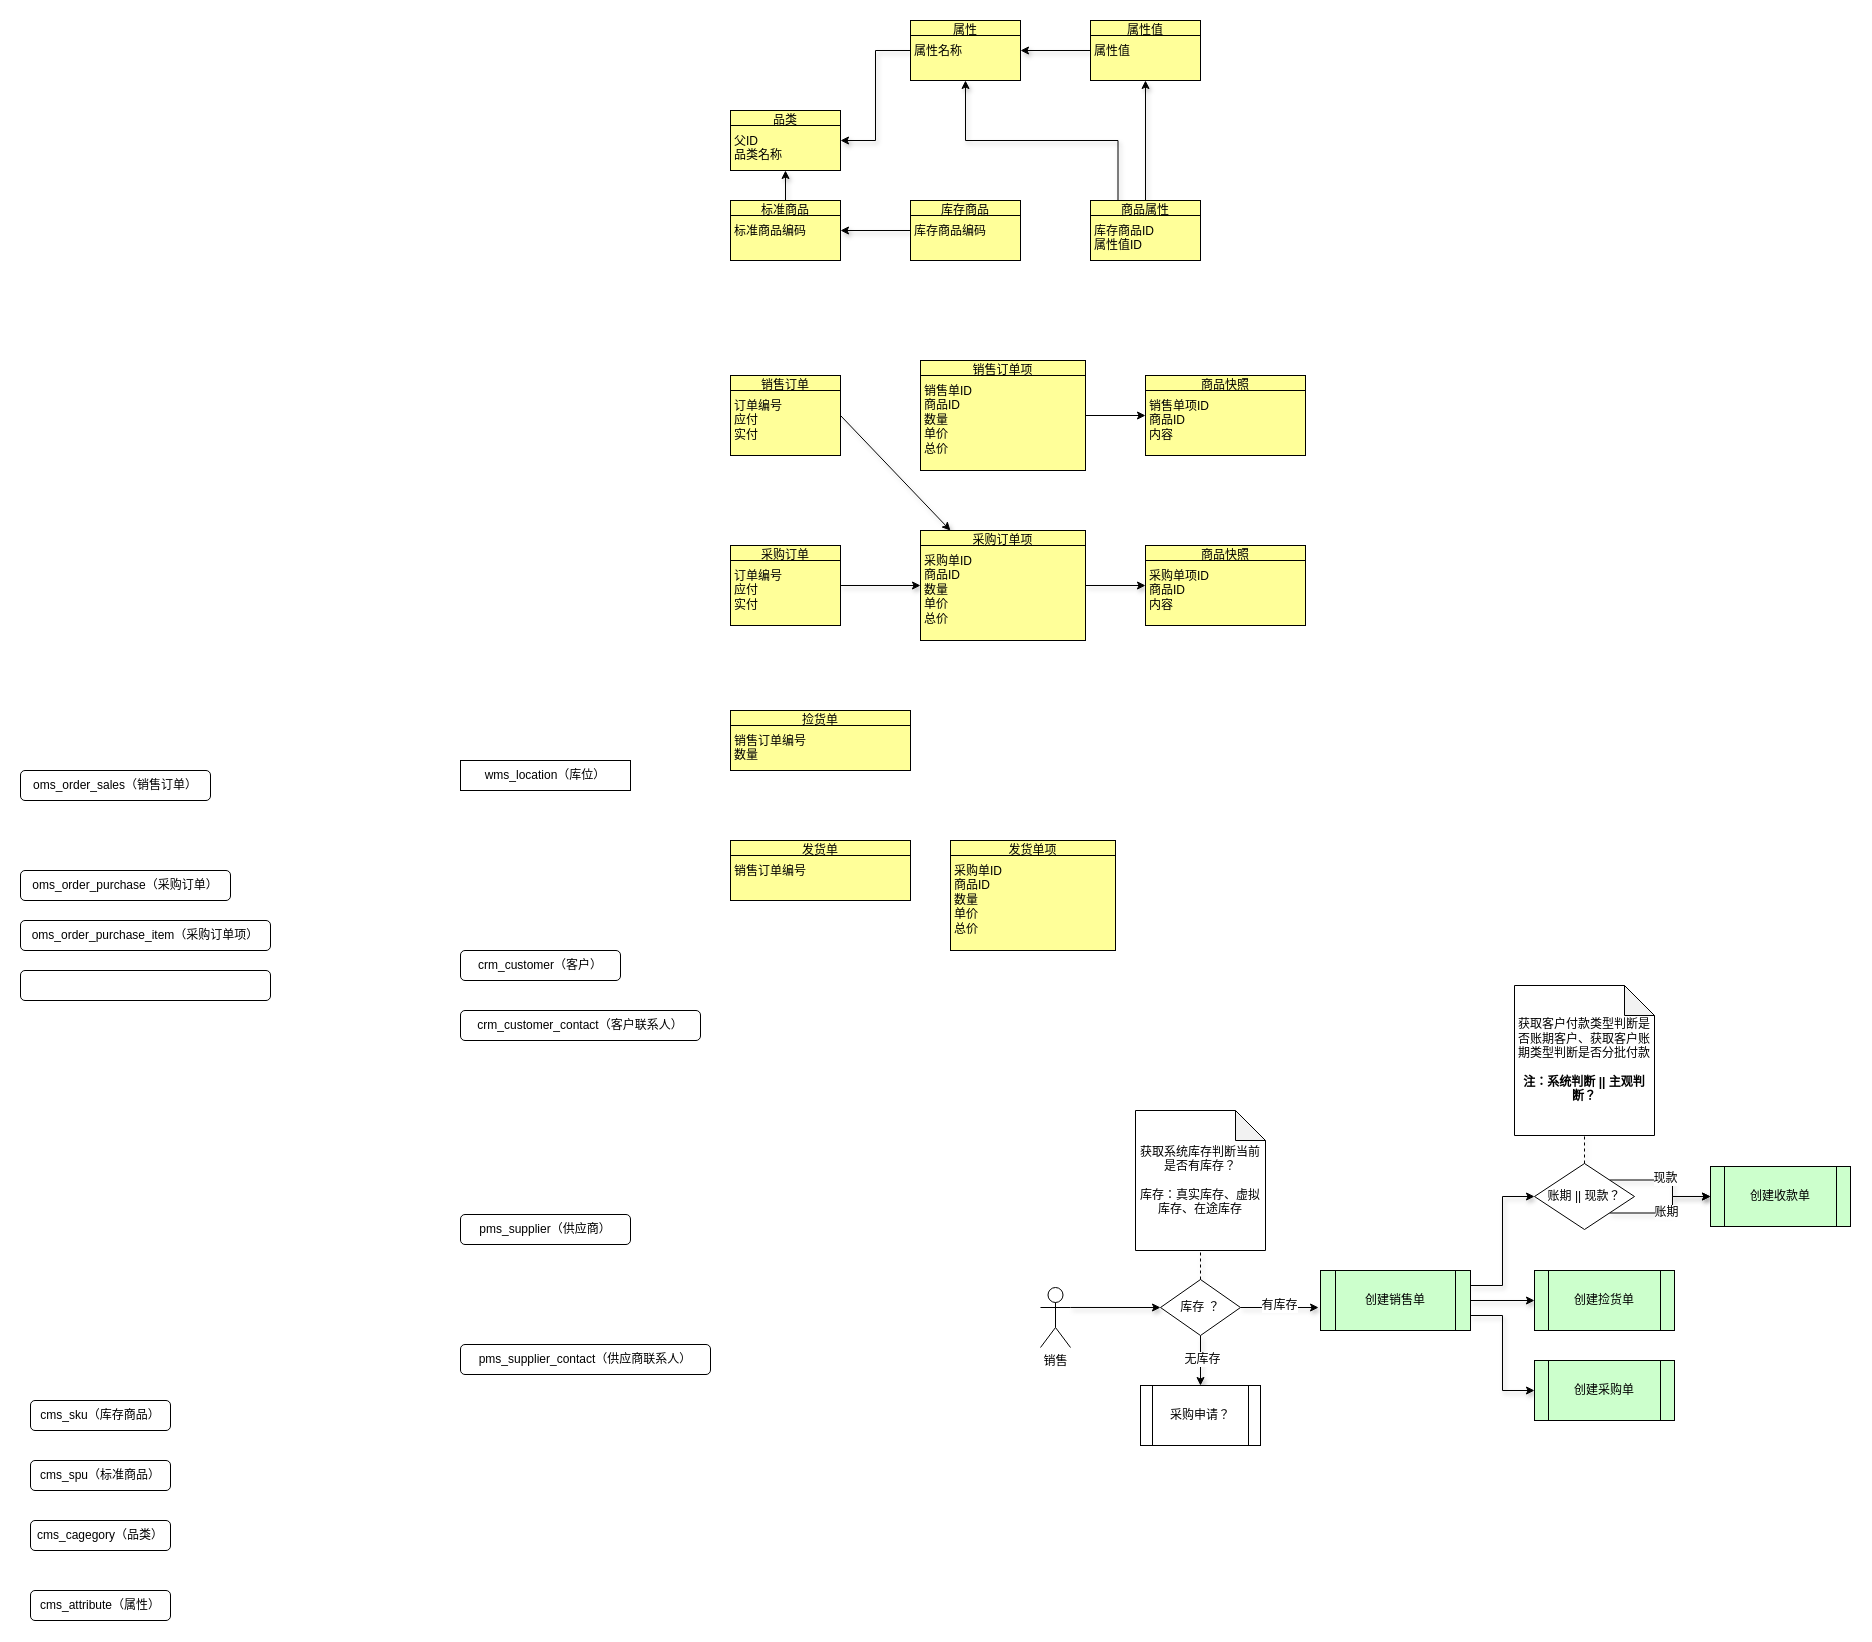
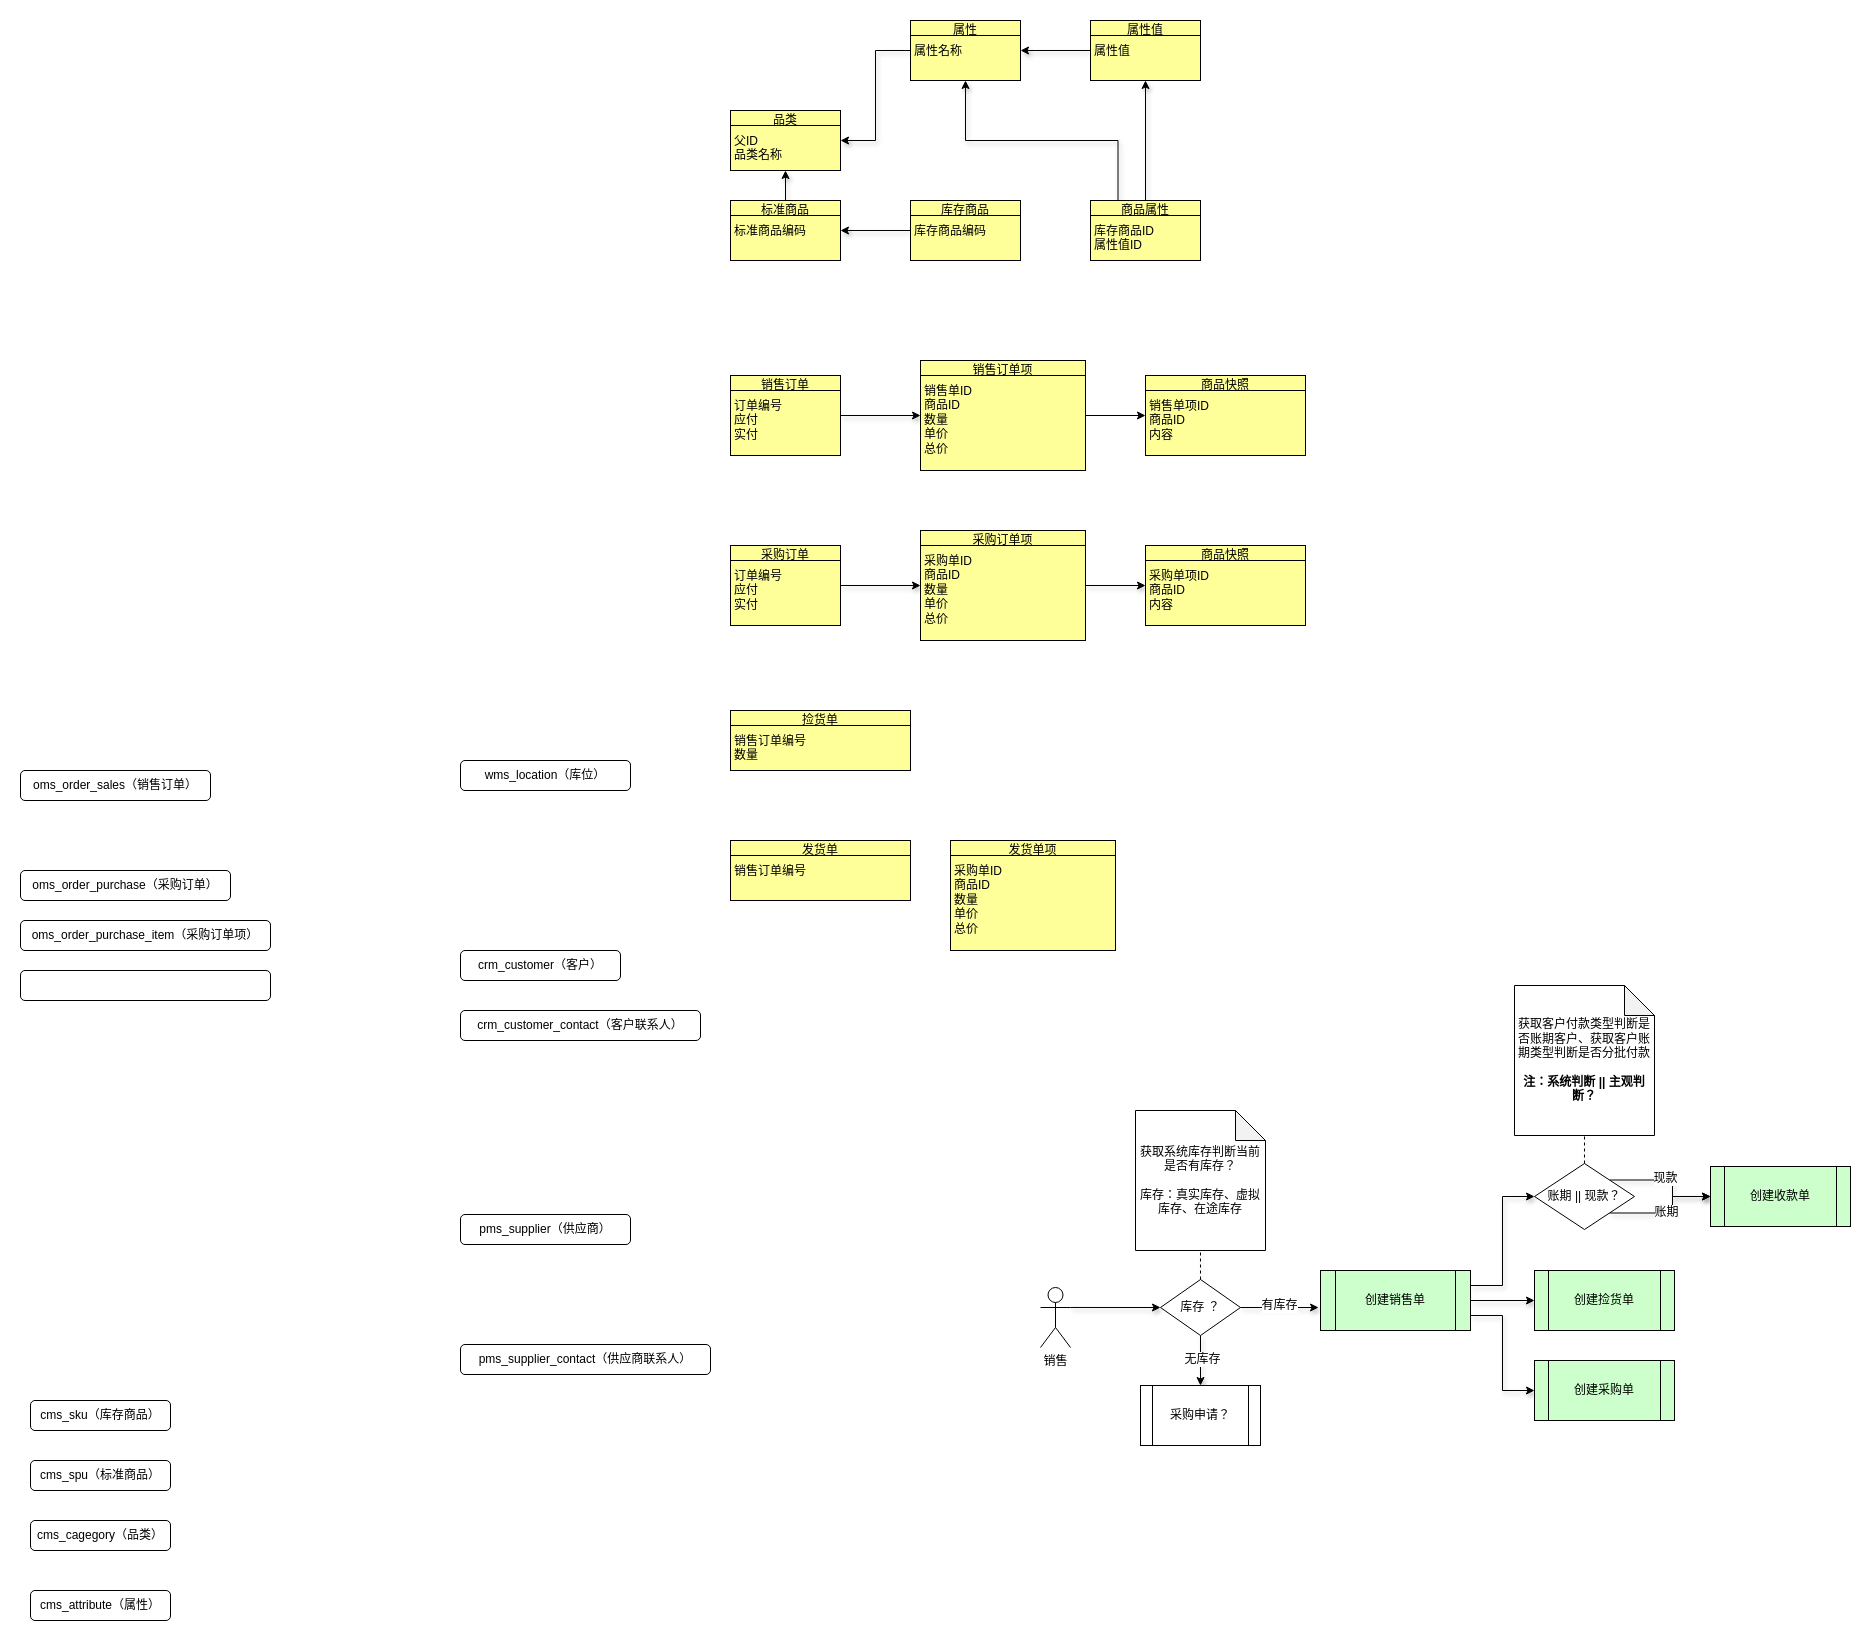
edge "销售订单 订单编号 应付 实付" -> "采购订单项 采购单ID 商品ID 数量 单价 总价": now "销售订单 订单编号 应付 实付" -> "销售订单项 销售单ID 商品ID 数量 单价 总价"
node "wms_location（库位）": shape rectangle -> rounded rectangle
